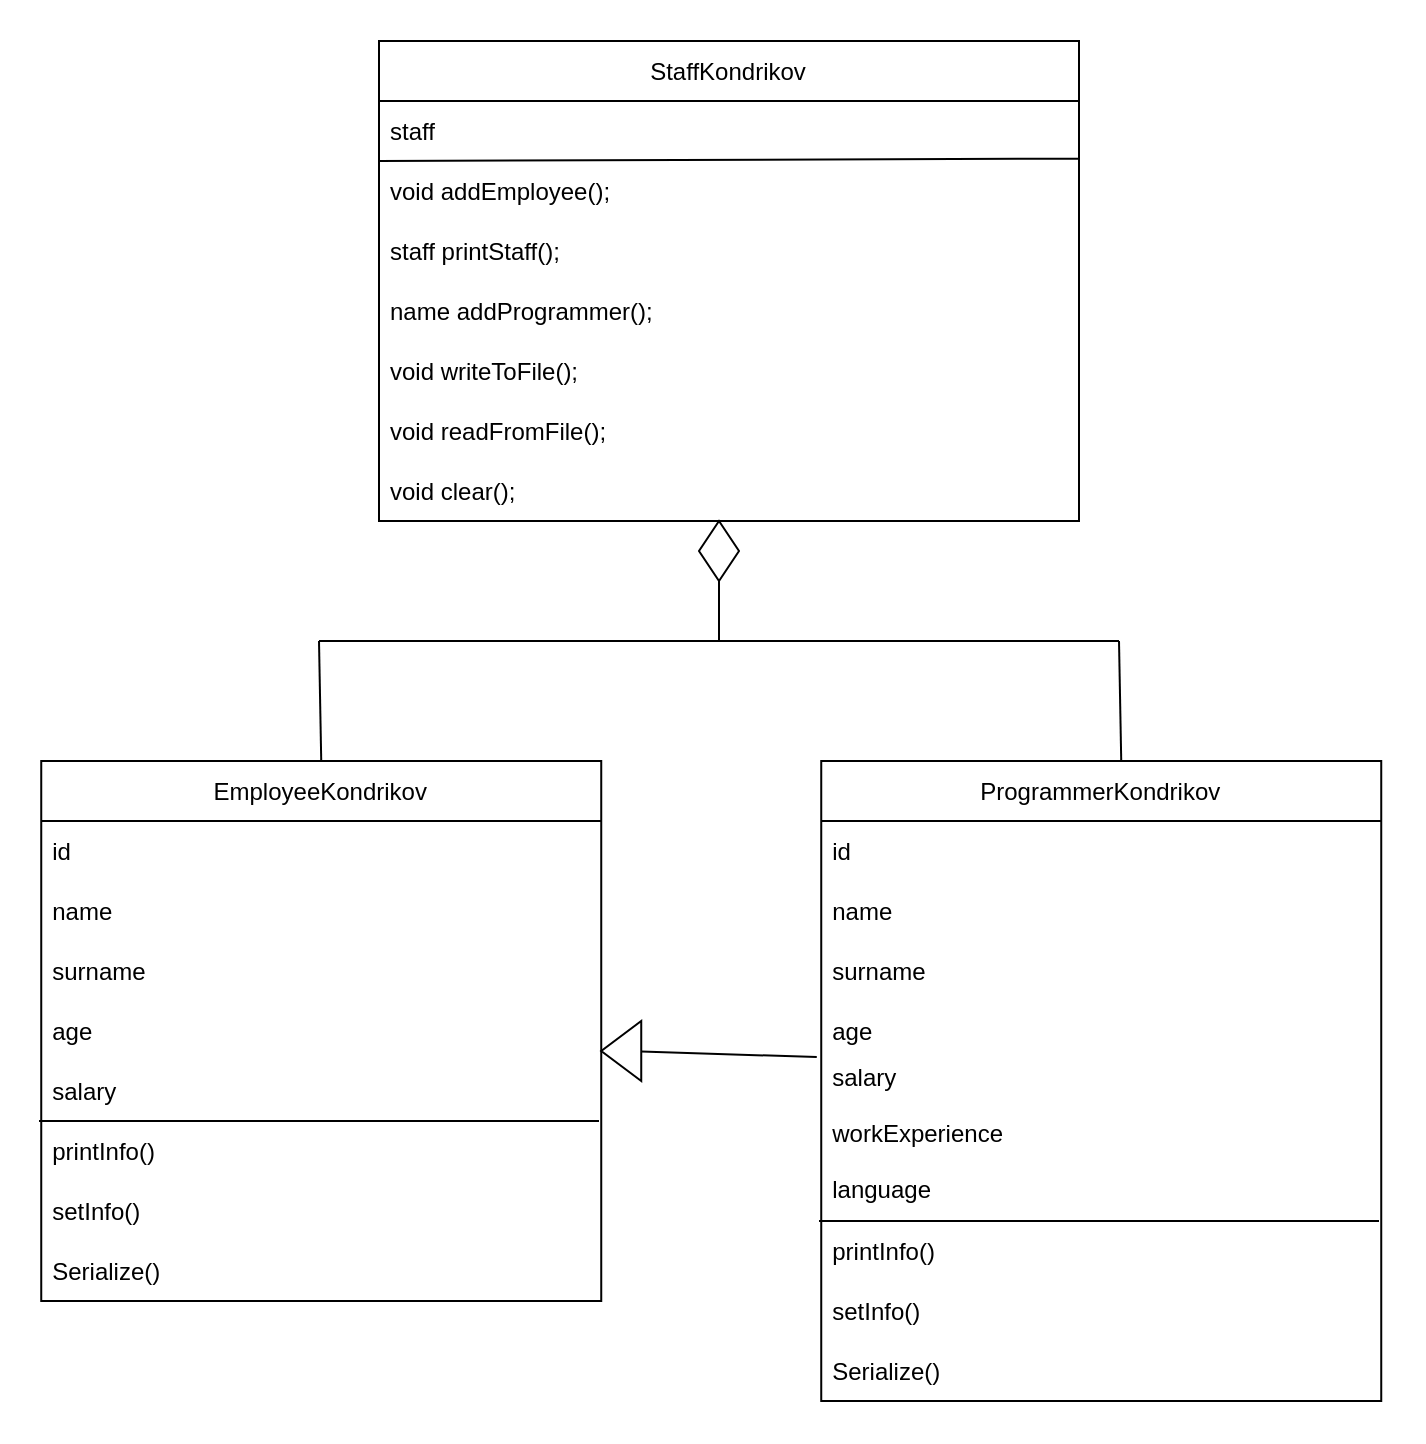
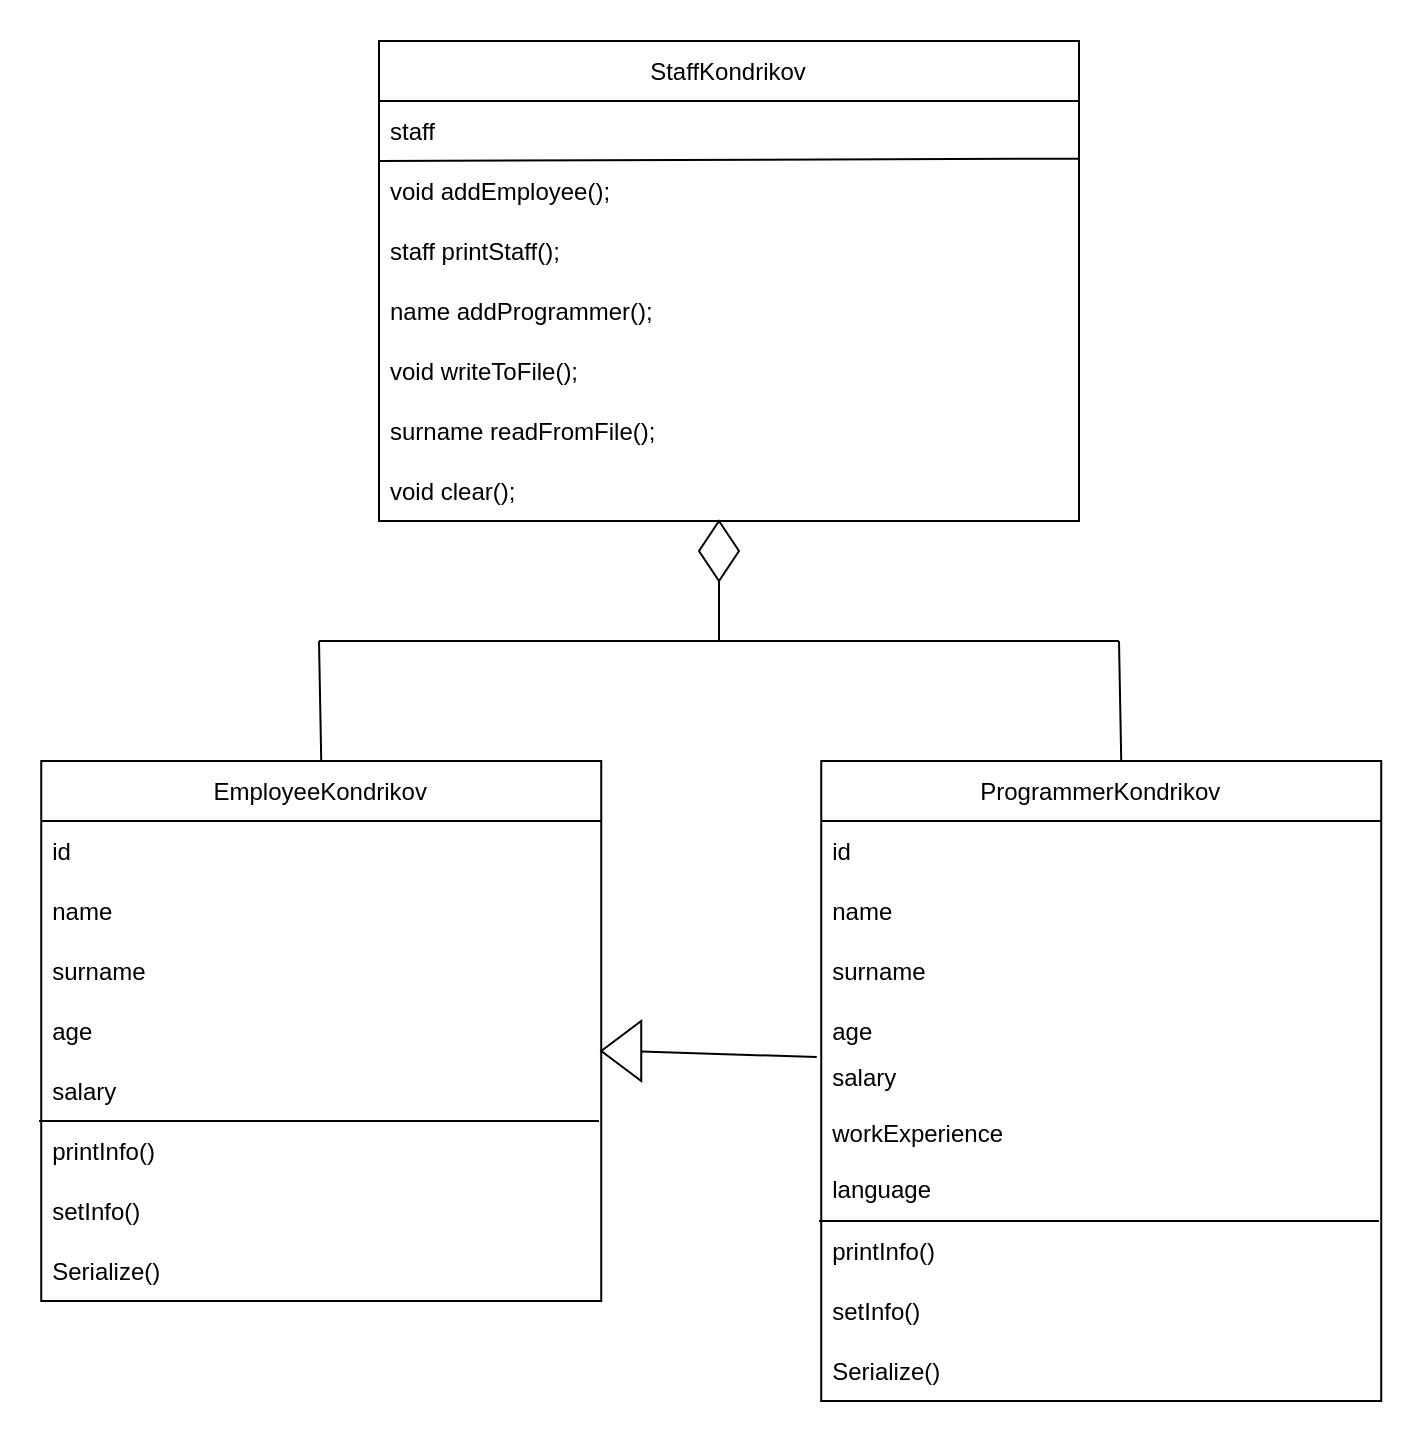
node "void readFromFile();": label "void readFromFile();" -> "surname readFromFile();"
